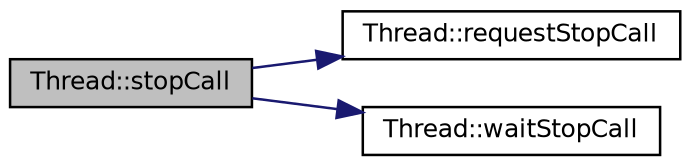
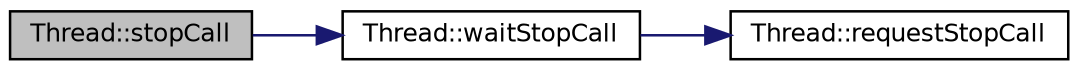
edge "Thread::stopCall" -> "Thread::requestStopCall": now "Thread::waitStopCall" -> "Thread::requestStopCall"
